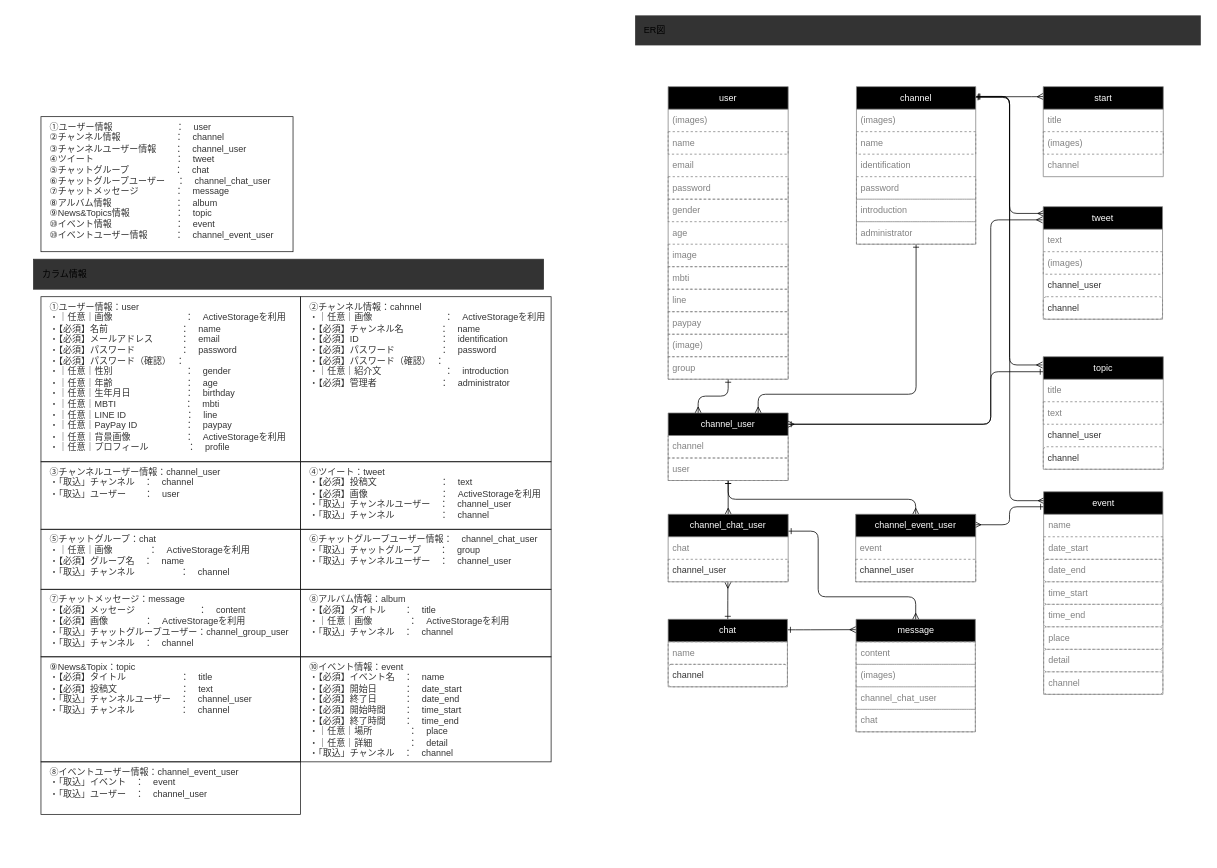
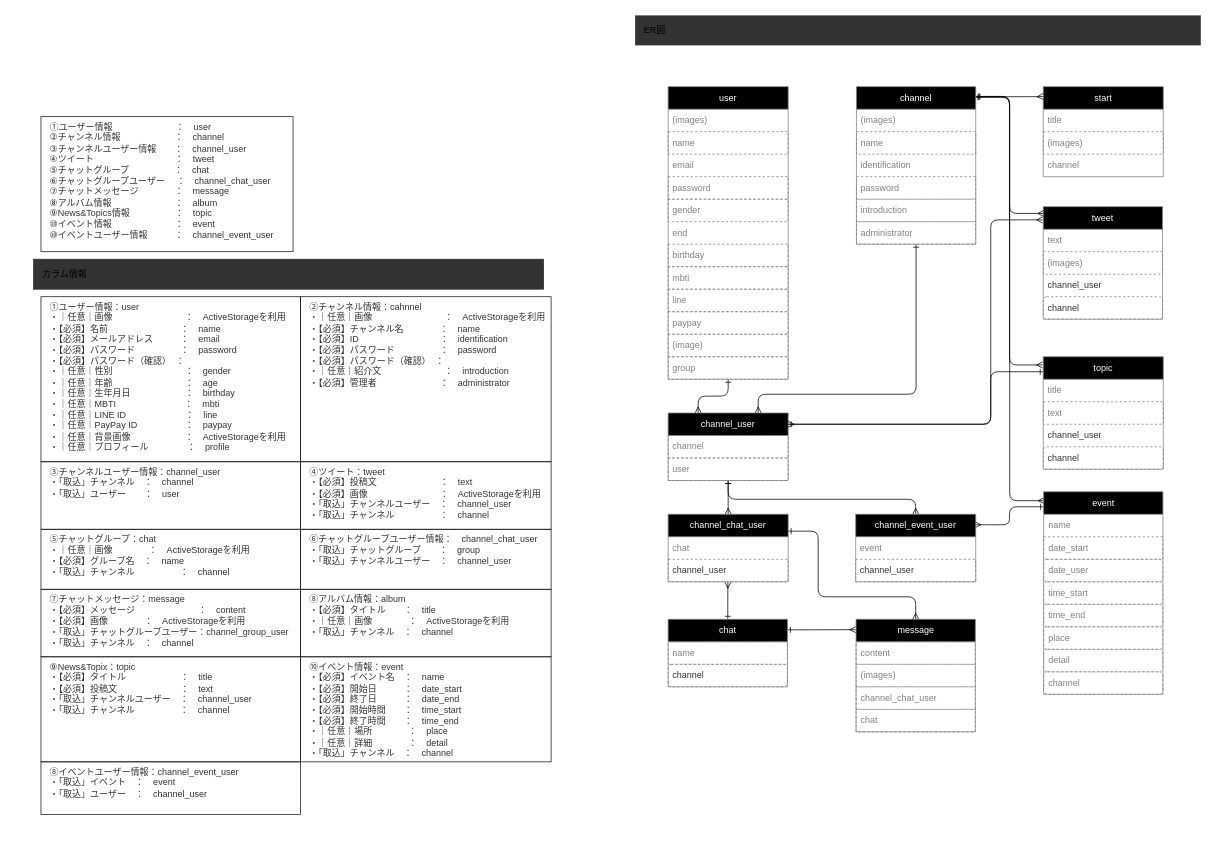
node "age": label "age" -> "end"
node "image": label "image" -> "birthday"
node "date_end": label "date_end" -> "date_user"
